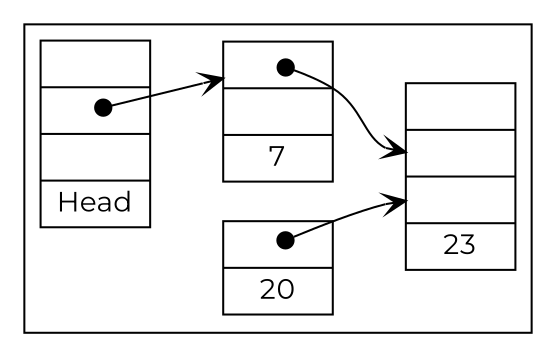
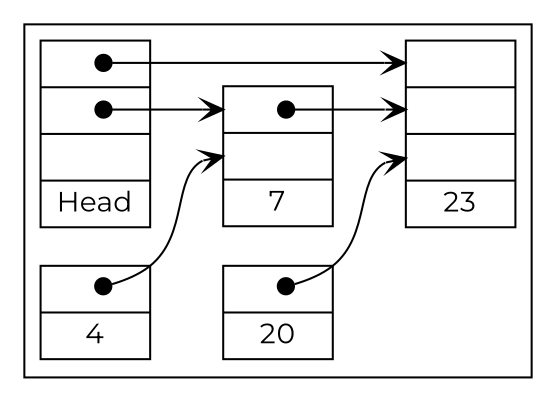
edge "Head" -- "23": added
node "4": added
